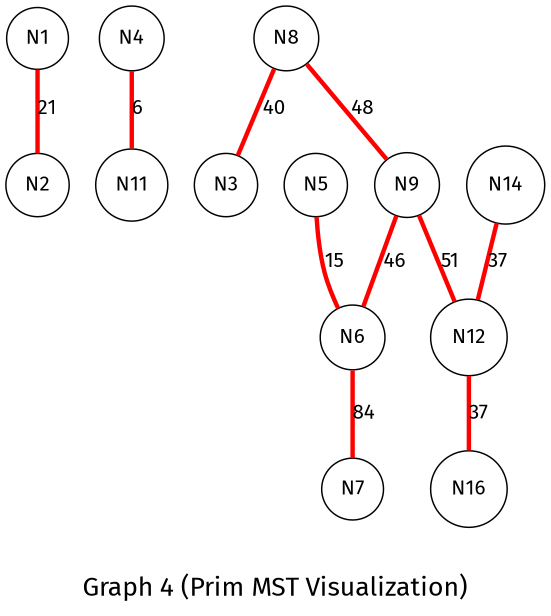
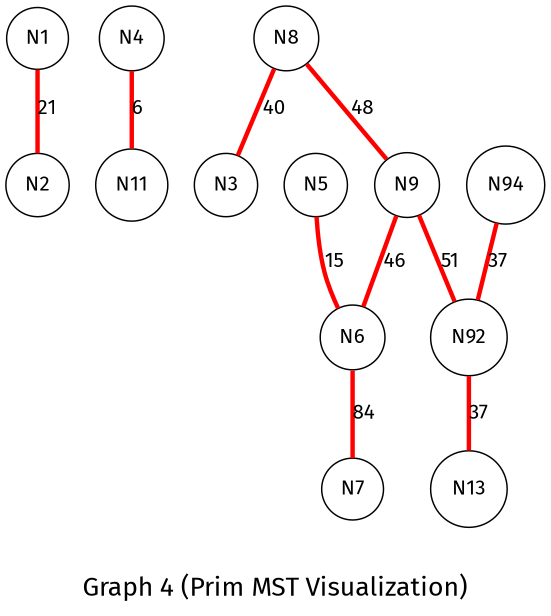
node "N14": label "N14" -> "N94"
node "N12": label "N12" -> "N92"
node "N16": label "N16" -> "N13"
